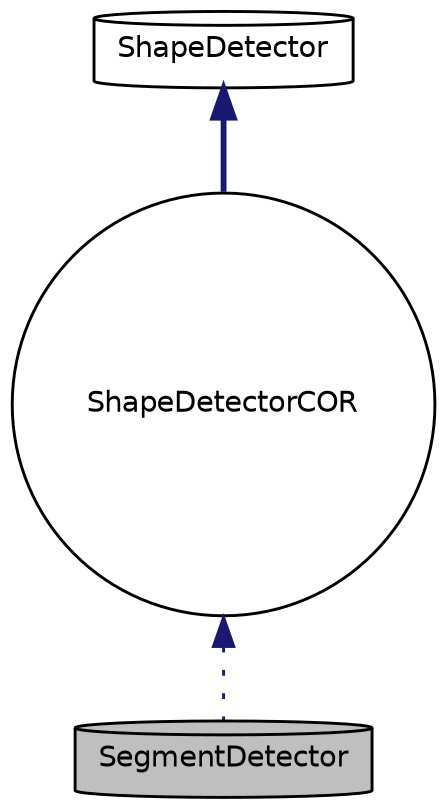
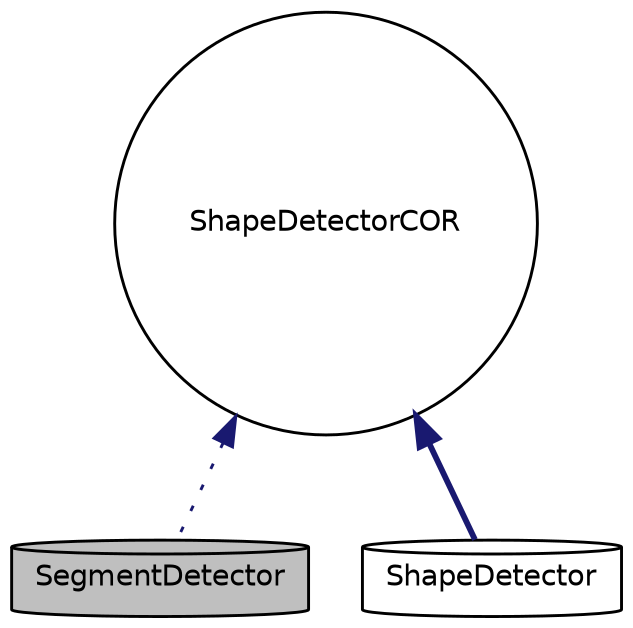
edge "ShapeDetectorCOR" -> "ShapeDetector": reversed
